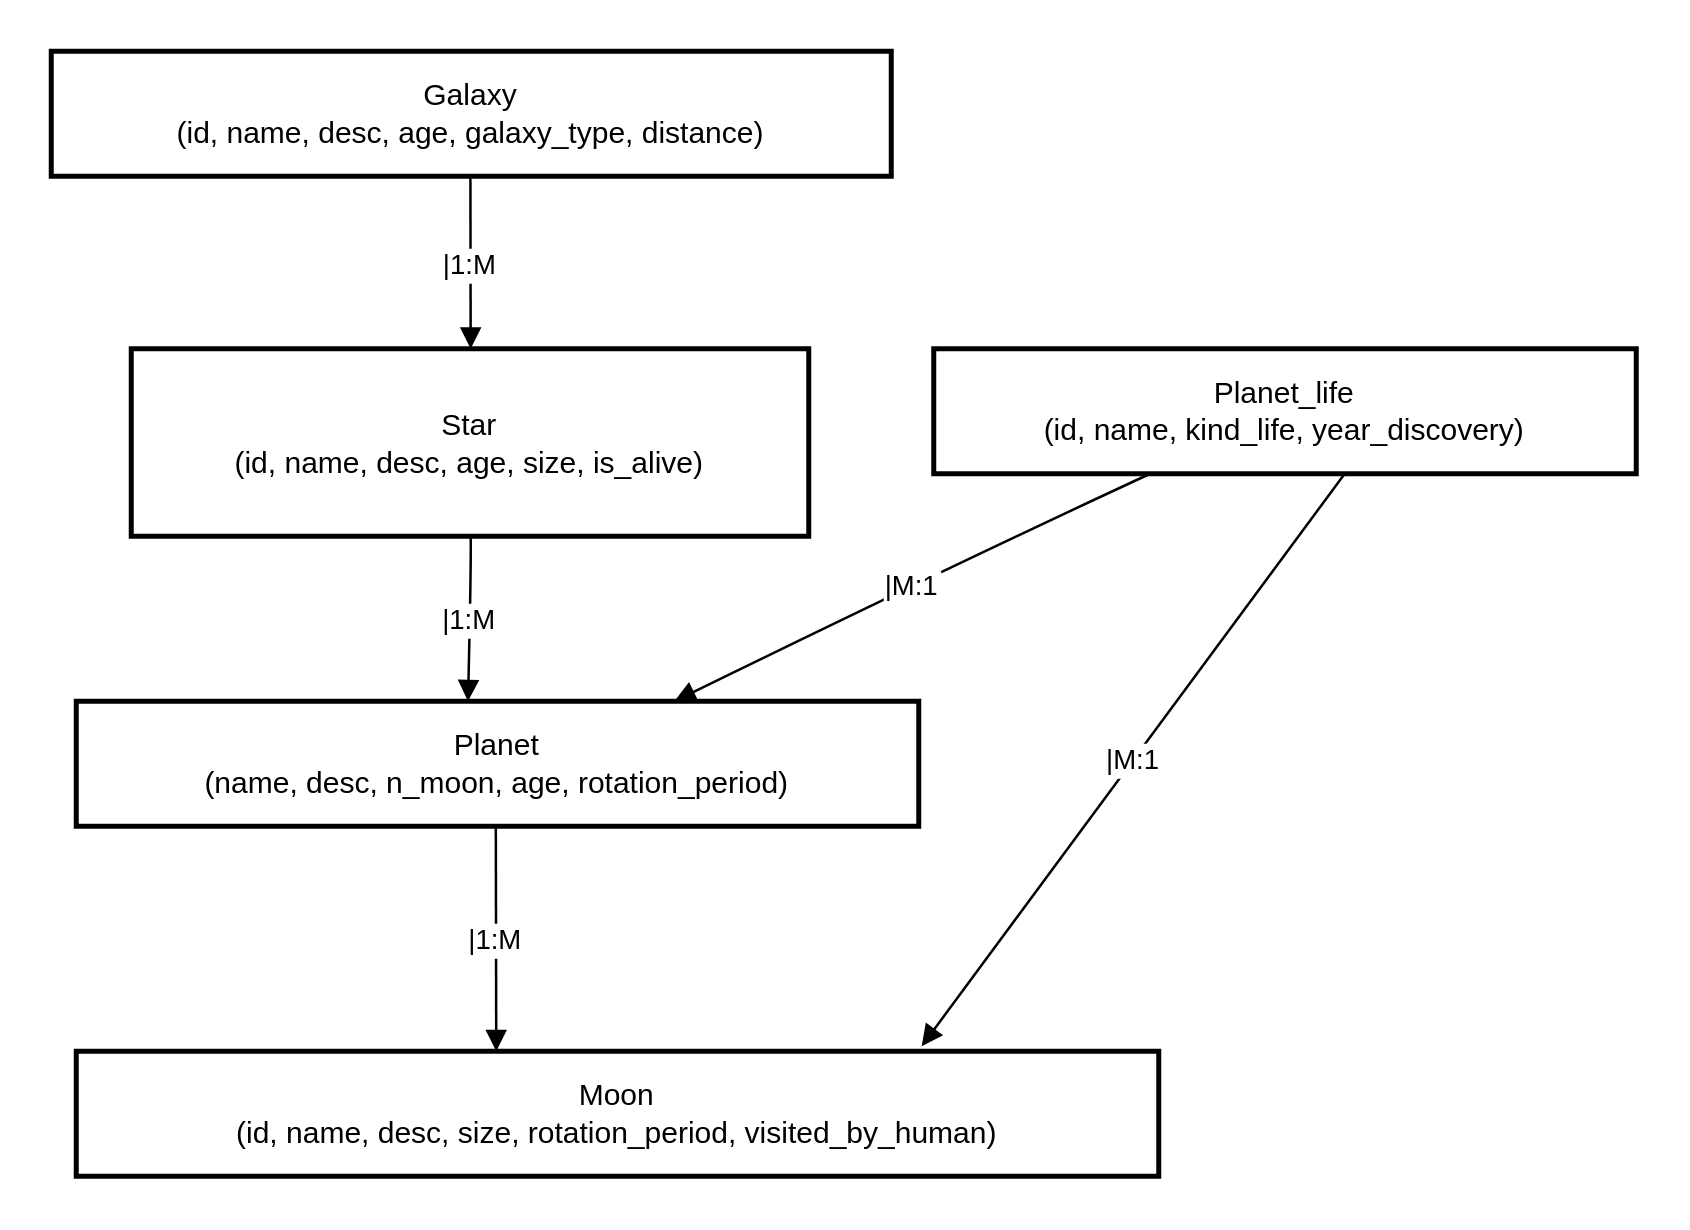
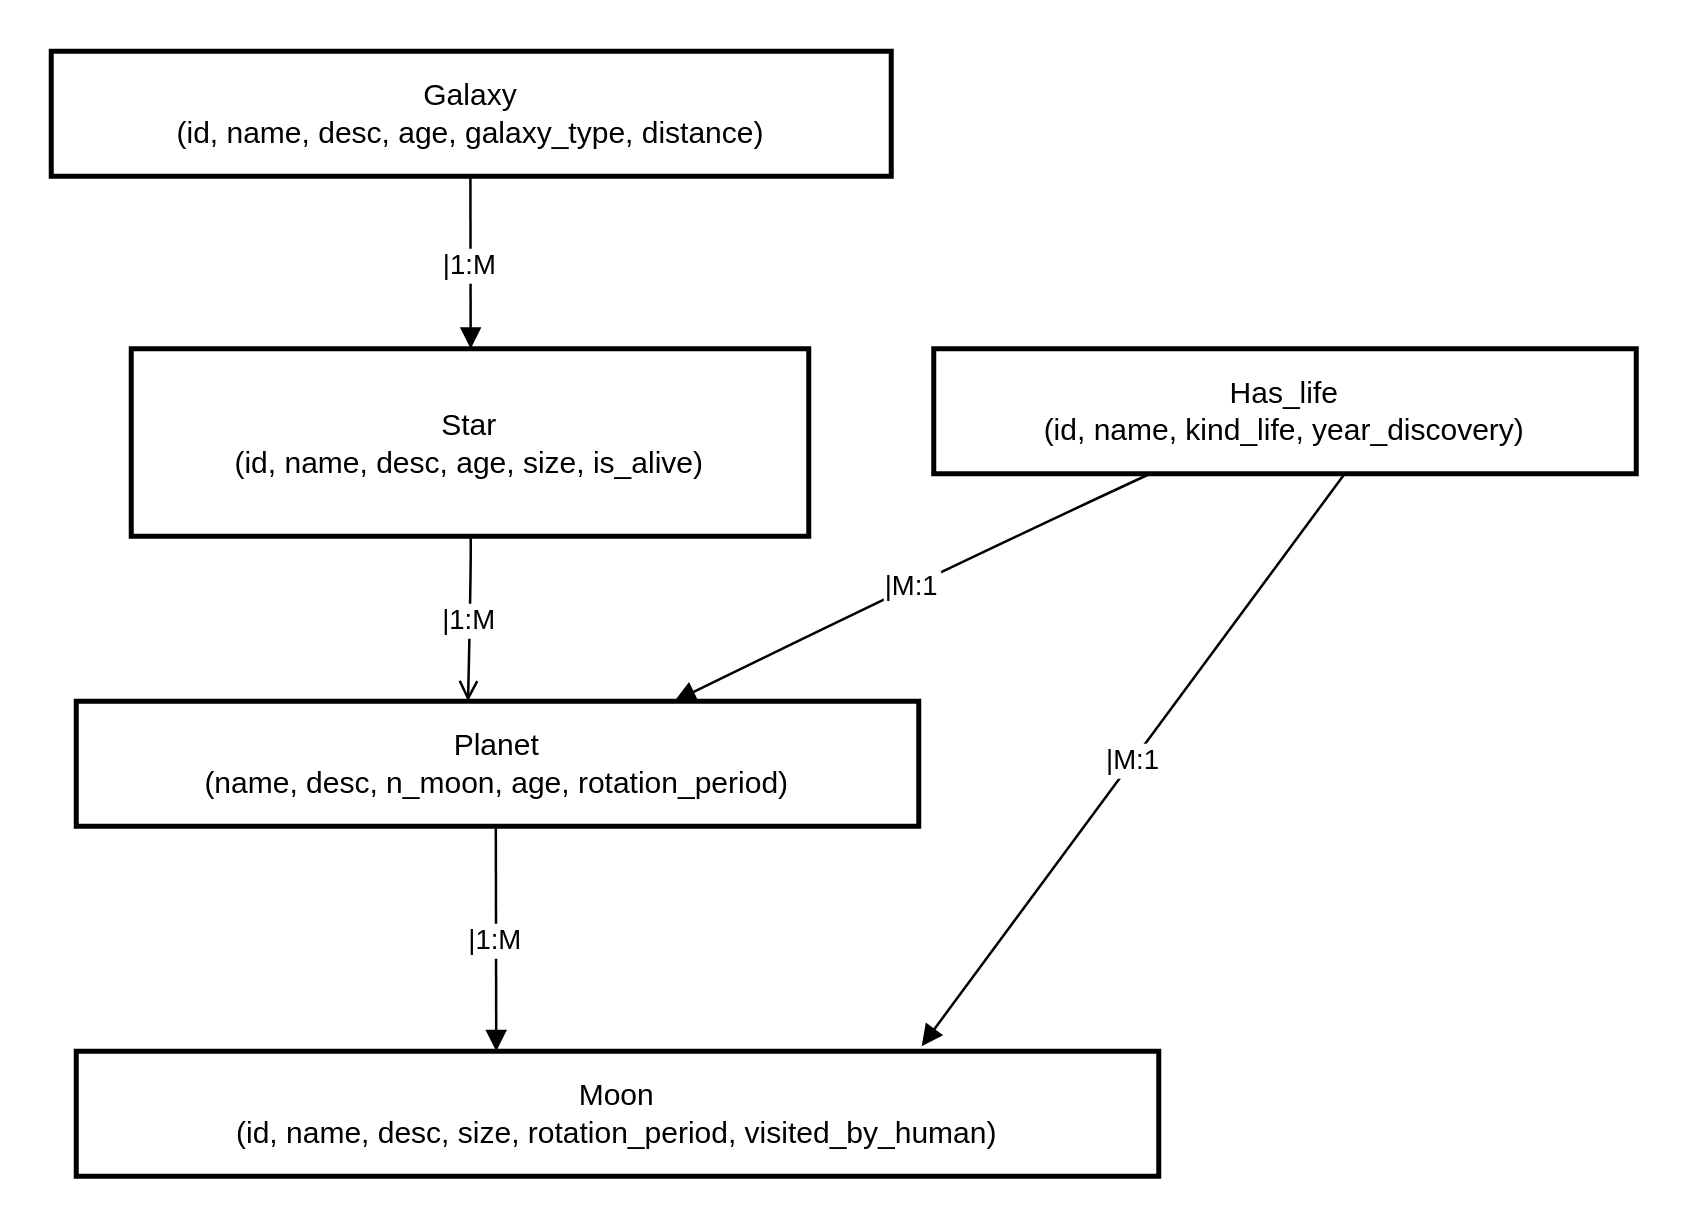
node "Planet_life (id, name, kind_life, year_discovery)": label "Planet_life (id, name, kind_life, year_discovery)" -> "Has_life (id, name, kind_life, year_discovery)"
edge "Star (id, name, desc, age, size, is_alive)" -> "Planet (name, desc, n_moon, age, rotation_period)": arrowhead block -> open
